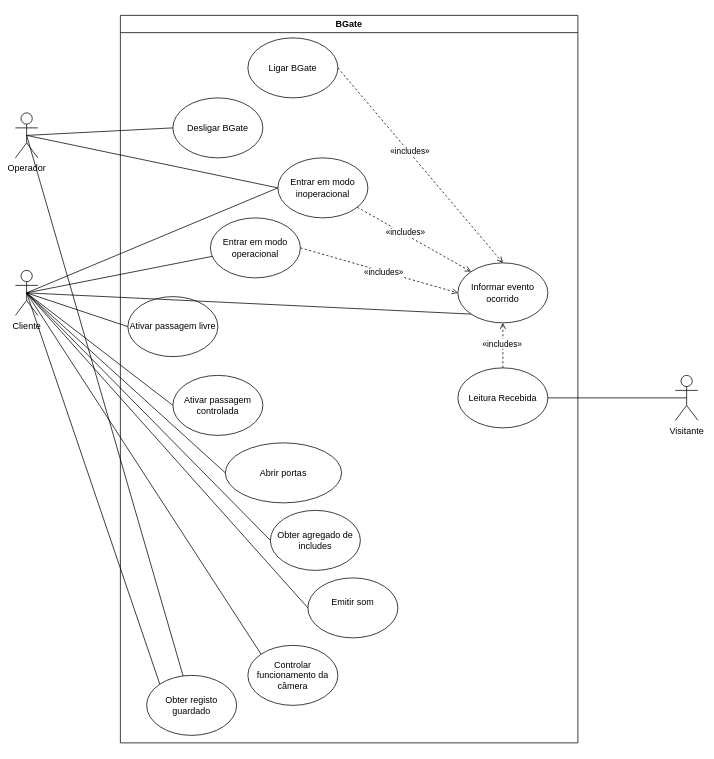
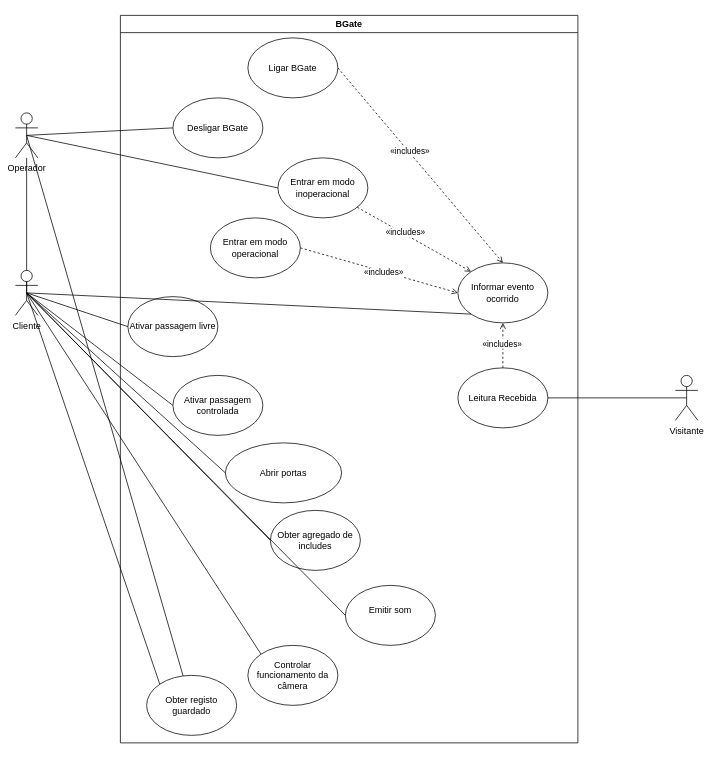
edge "Entrar em modo inoperacional" -- "Cliente": now "Operador" -- "Cliente"
edge "Entrar em modo operacional" -- "Cliente": removed
node "Emitir som": moved (353, 608) -> (390, 615)
